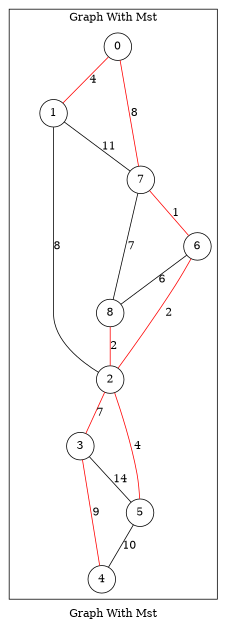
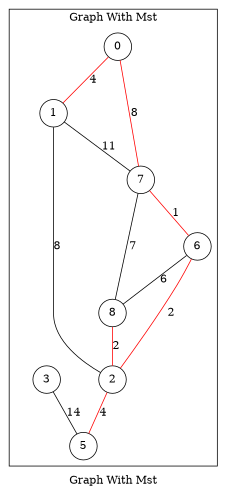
edge "2" -- "3": removed, label "7"
node "4": removed
